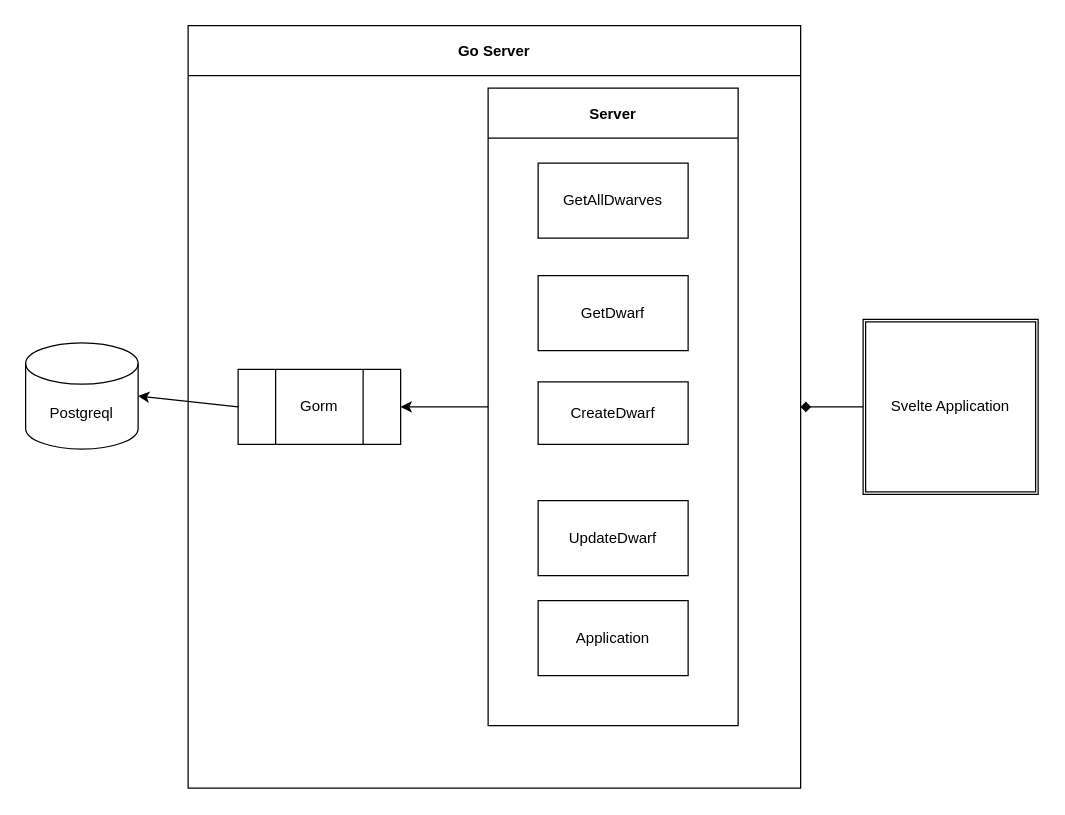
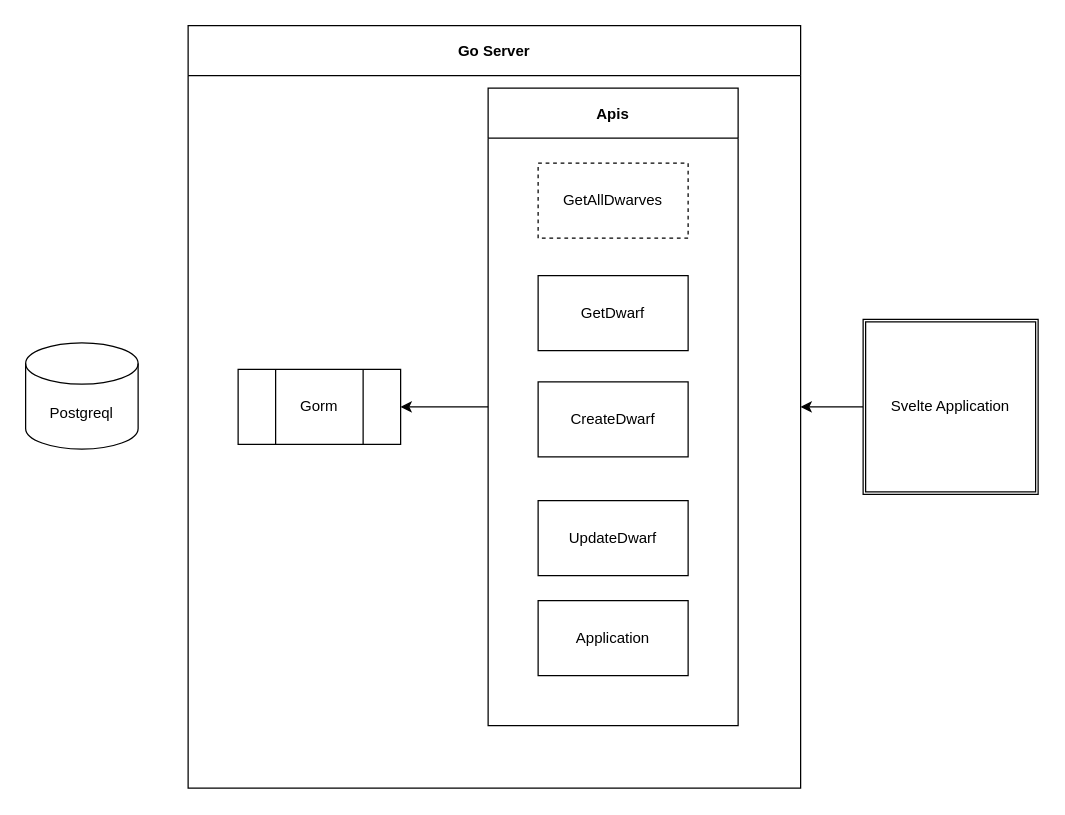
node "Server": label "Server" -> "Apis"
node "GetAllDwarves": style solid -> dashed
edge "Gorm" -> "Postgreql": removed
edge "Svelte Application" -> "Go Server": arrowhead diamond -> classic
node "CreateDwarf": size 150x63 -> 150x75
